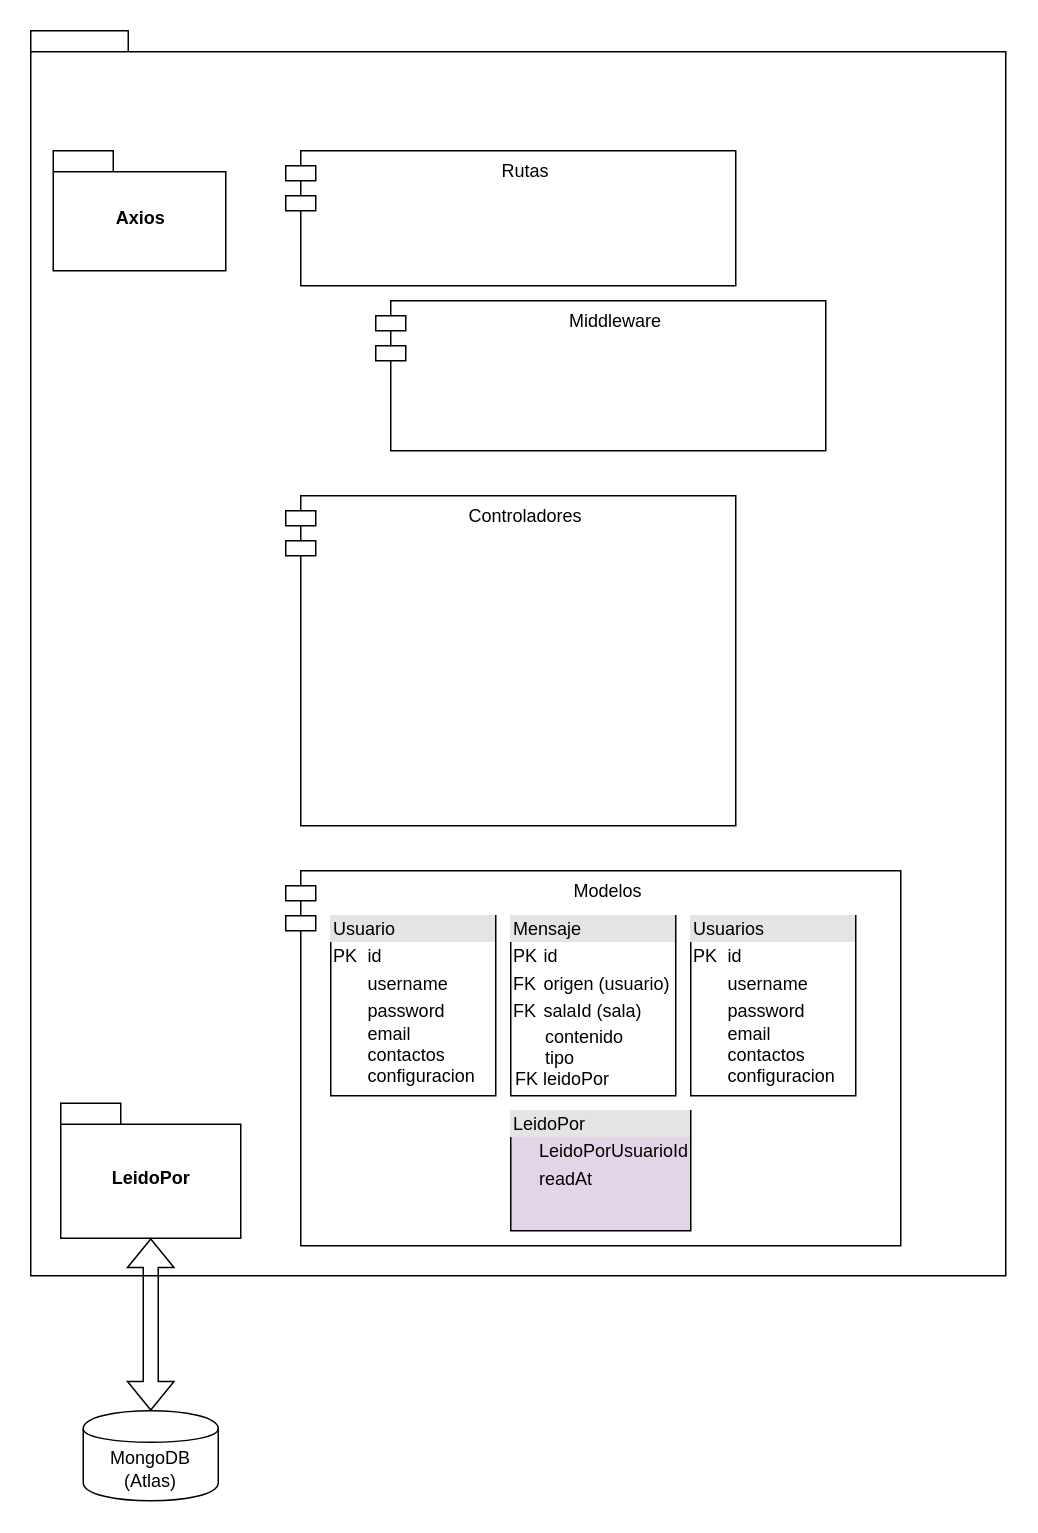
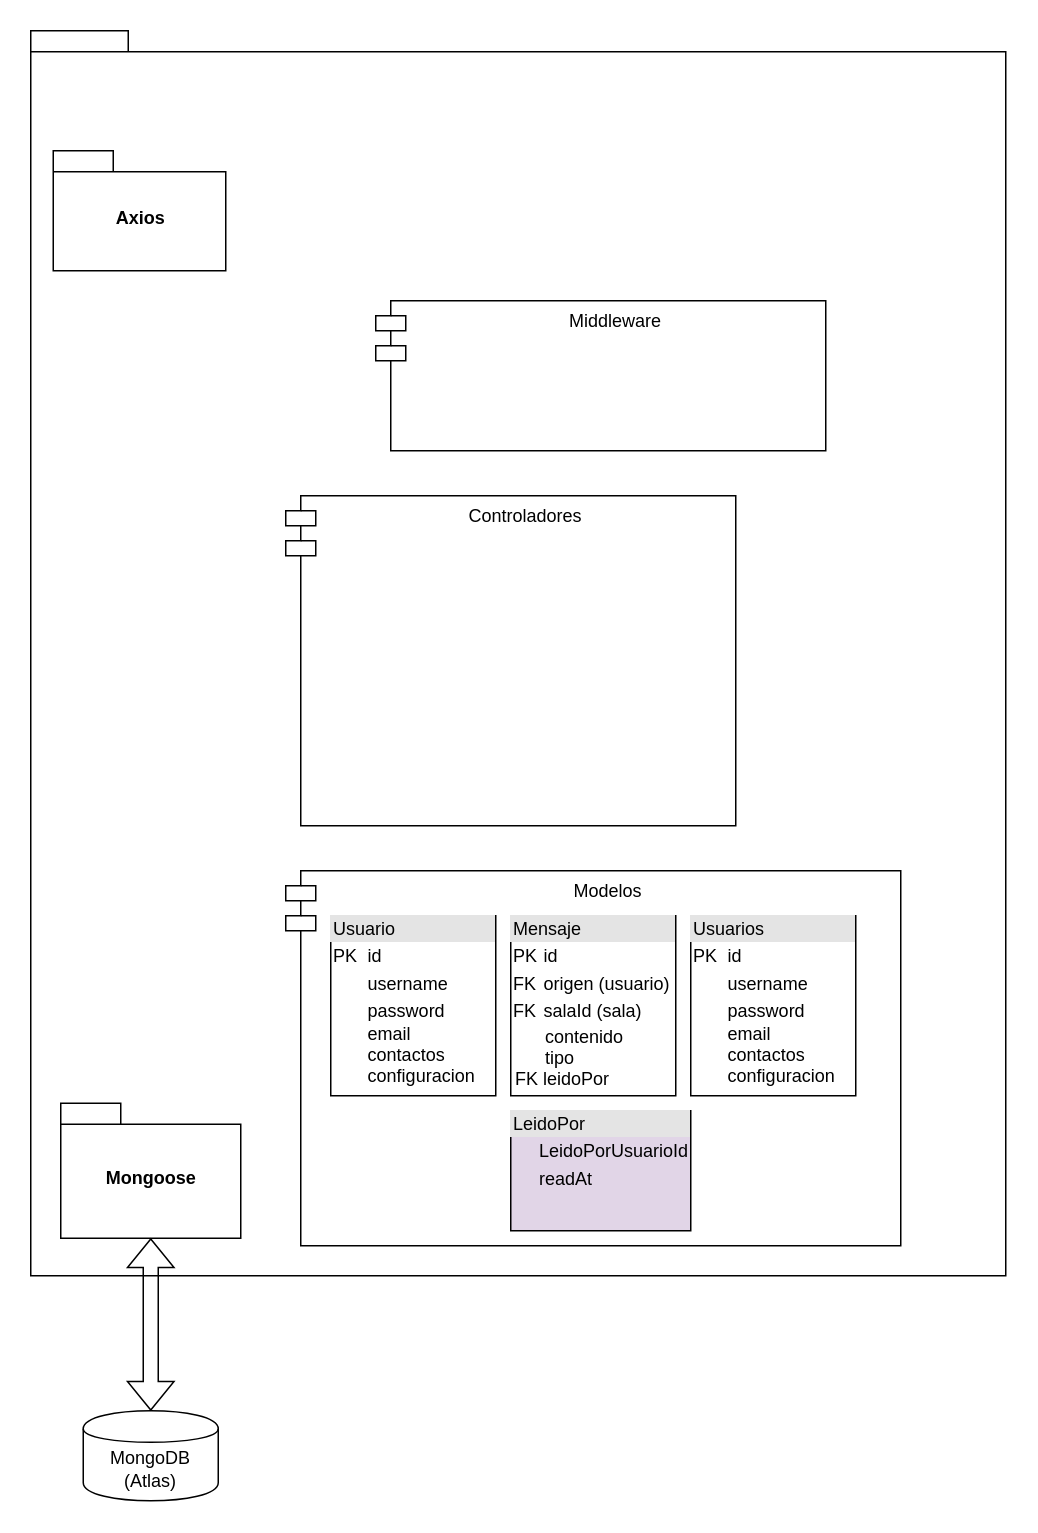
node "Rutas": removed
node "LeidoPor": label "LeidoPor" -> "Mongoose"
